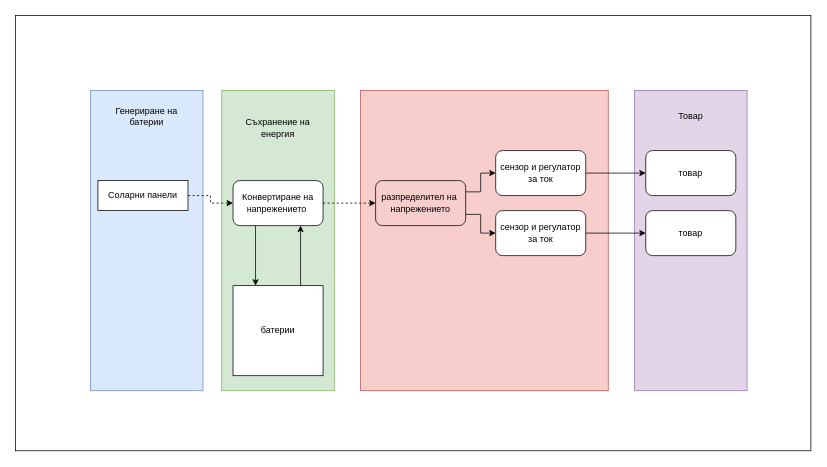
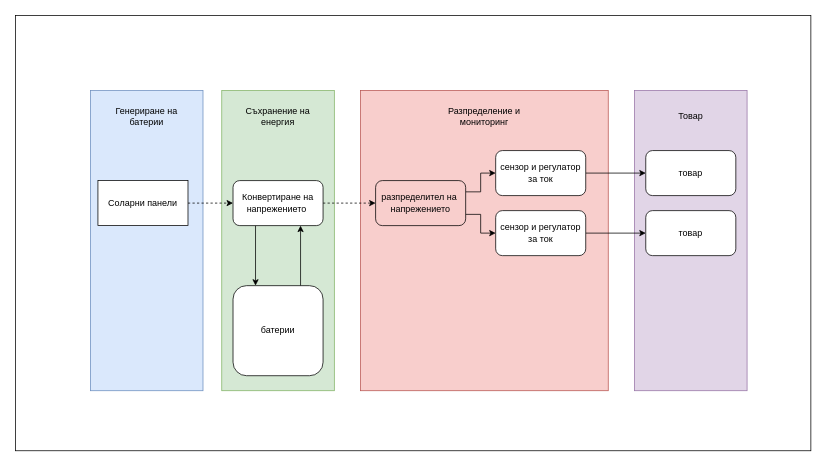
node "Разпределение и мониторинг": added
node "Съхранение на енергия": moved (278, 128) -> (278, 117)
node "Соларни панели": size 90x30 -> 90x45
node "батерии": shape rectangle -> rounded rectangle
